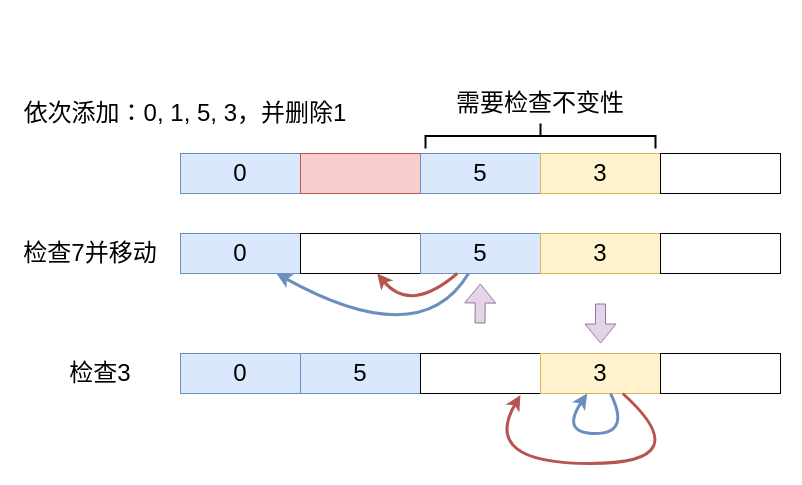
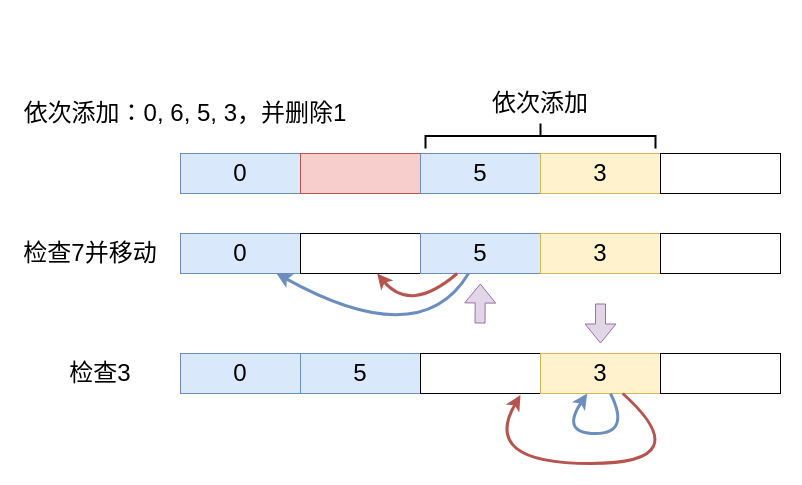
node "需要检查不变性": label "需要检查不变性" -> "依次添加"
node "依次添加：0, 1, 5, 3，并删除1": label "依次添加：0, 1, 5, 3，并删除1" -> "依次添加：0, 6, 5, 3，并删除1"
